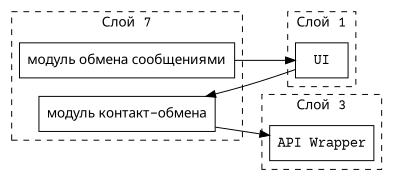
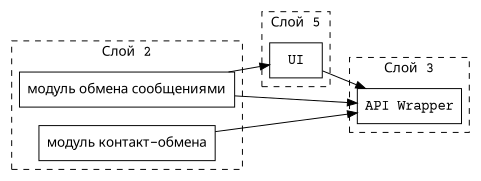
cluster "Слой 7": label "Слой 7" -> "Слой 2"
cluster "Слой 1": label "Слой 1" -> "Слой 5"
edge "UI" -> "модуль контакт-обмена": now "UI" -> "API Wrapper"
edge "модуль обмена сообщениями" -> "API Wrapper": added
